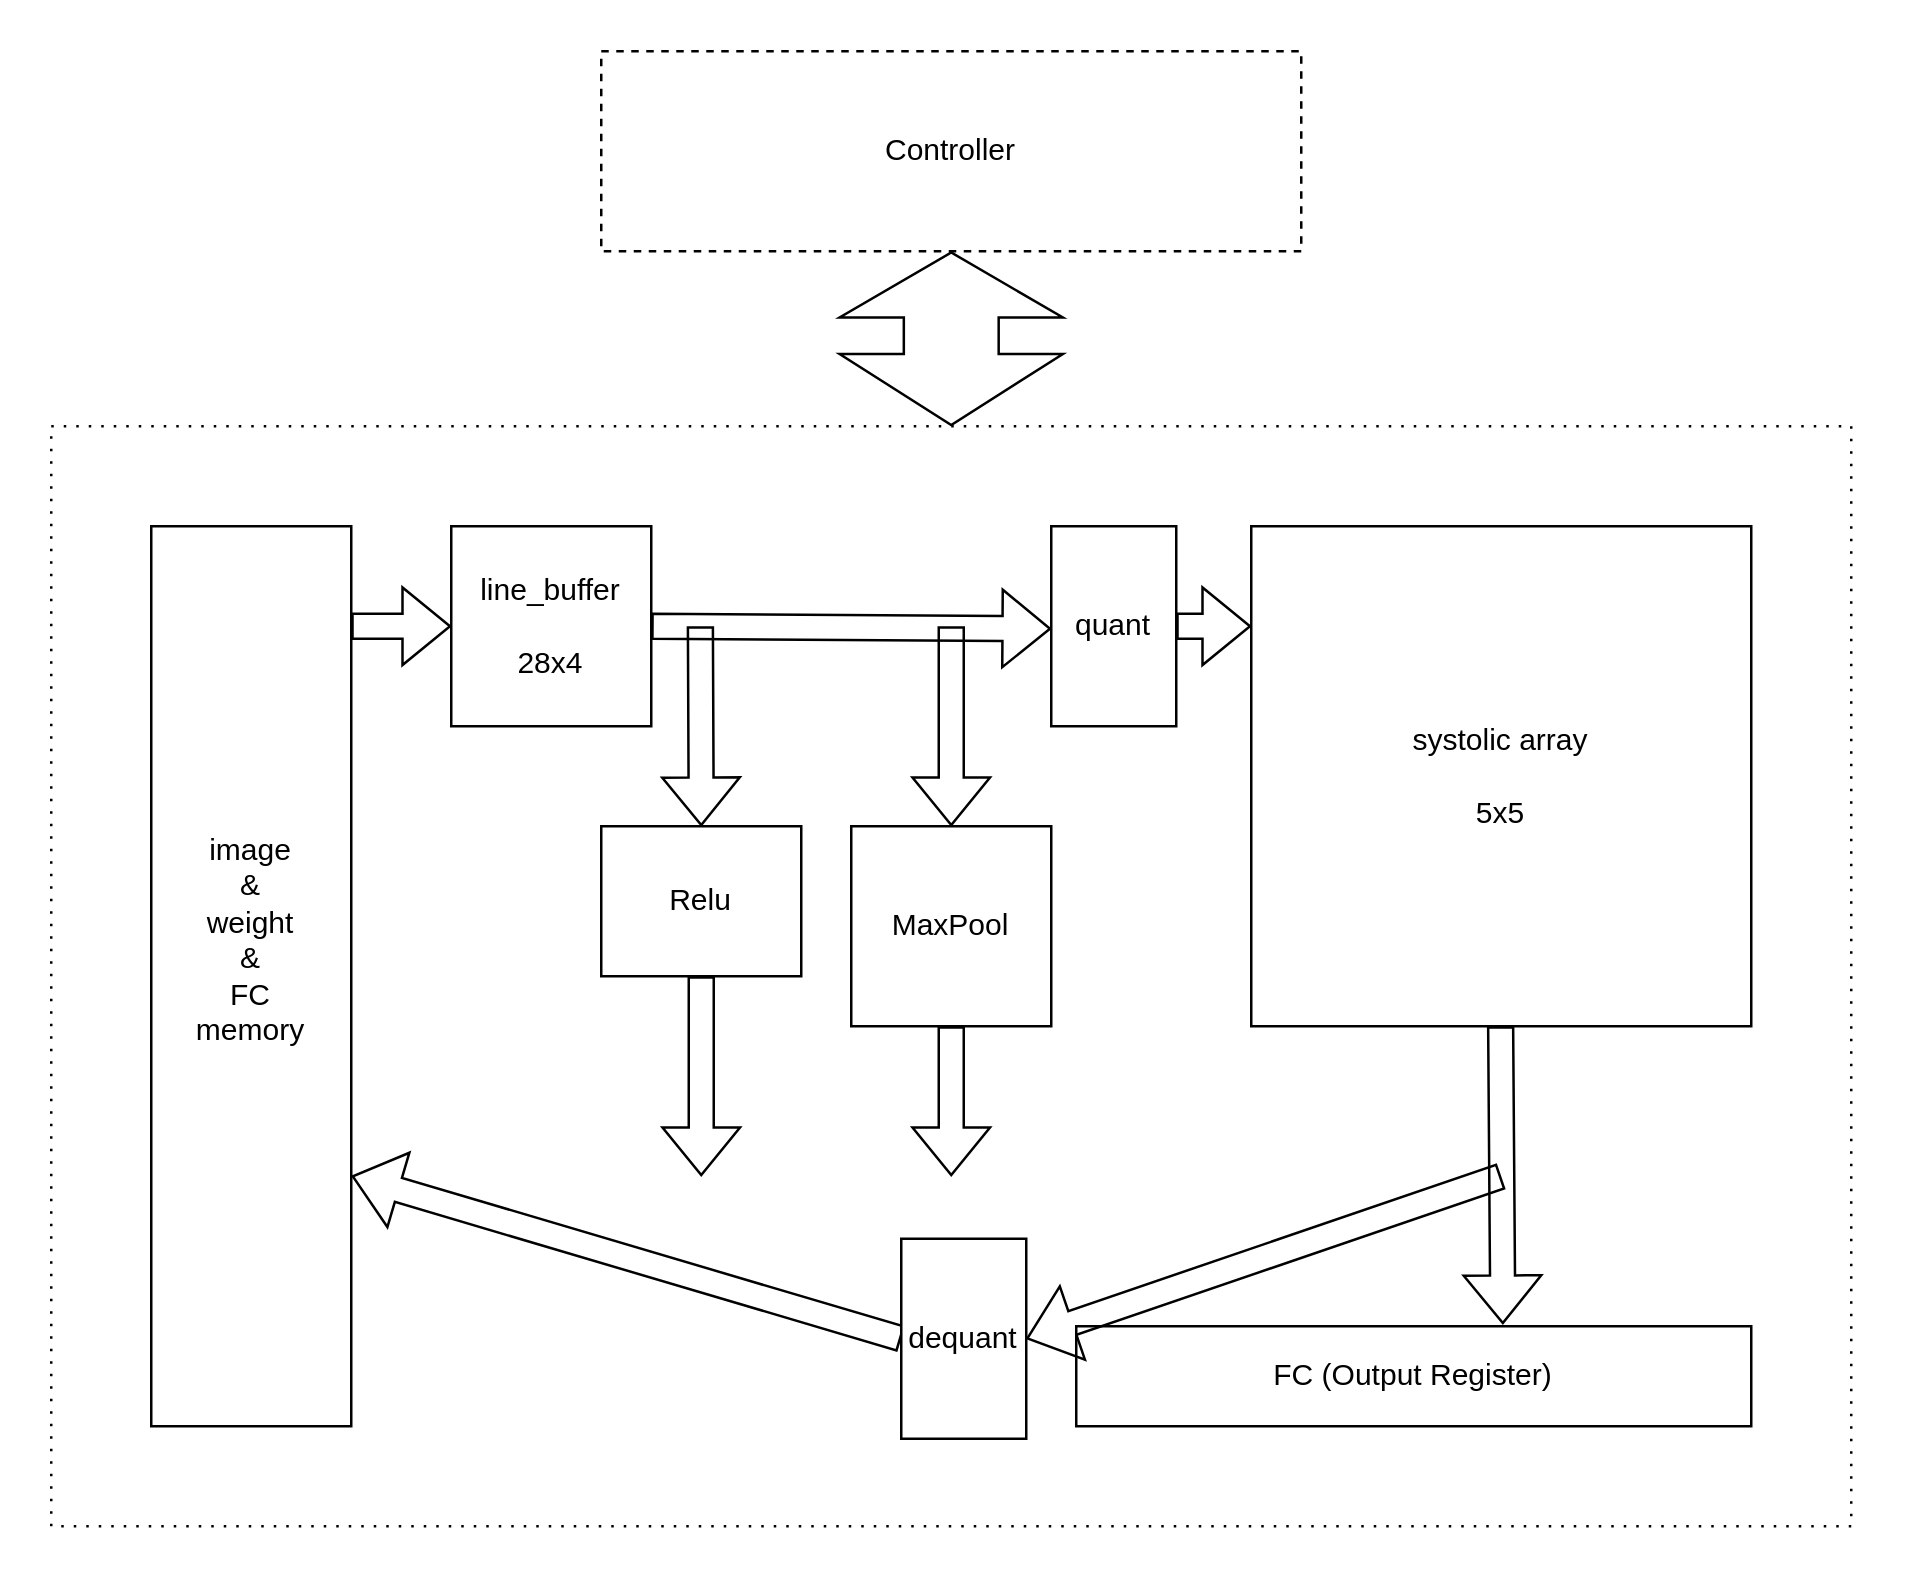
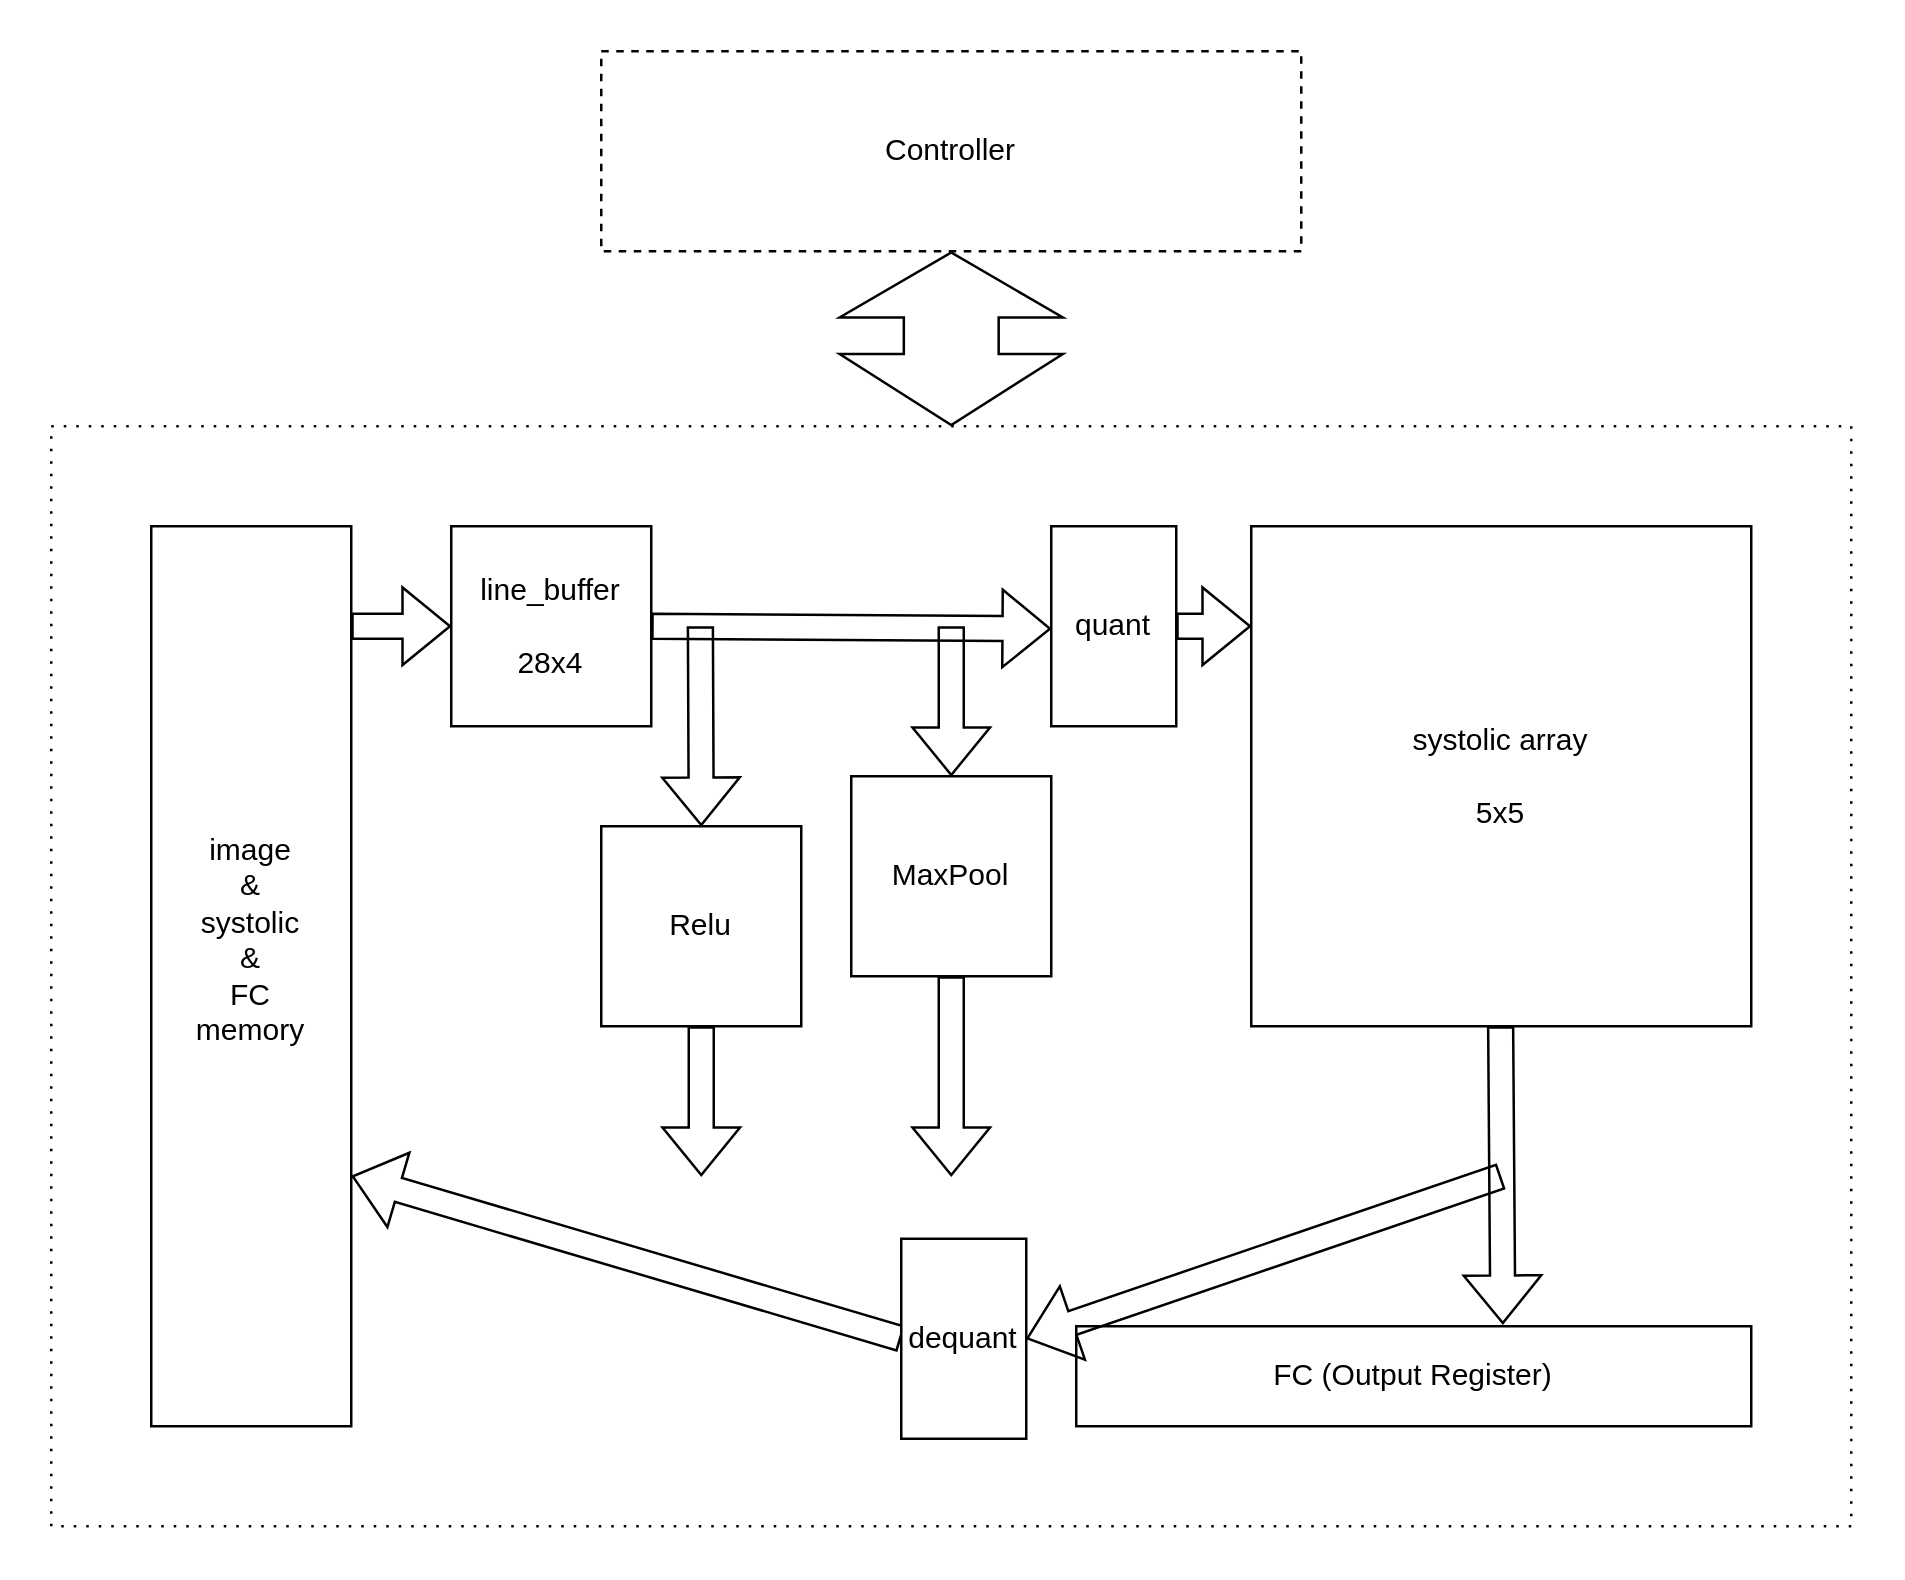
node "Relu": size 200x150 -> 200x200
node "MaxPool": moved (951, 926) -> (951, 876)
node "image & weight & FC memory": label "image & weight & FC memory" -> "image & systolic & FC memory"
